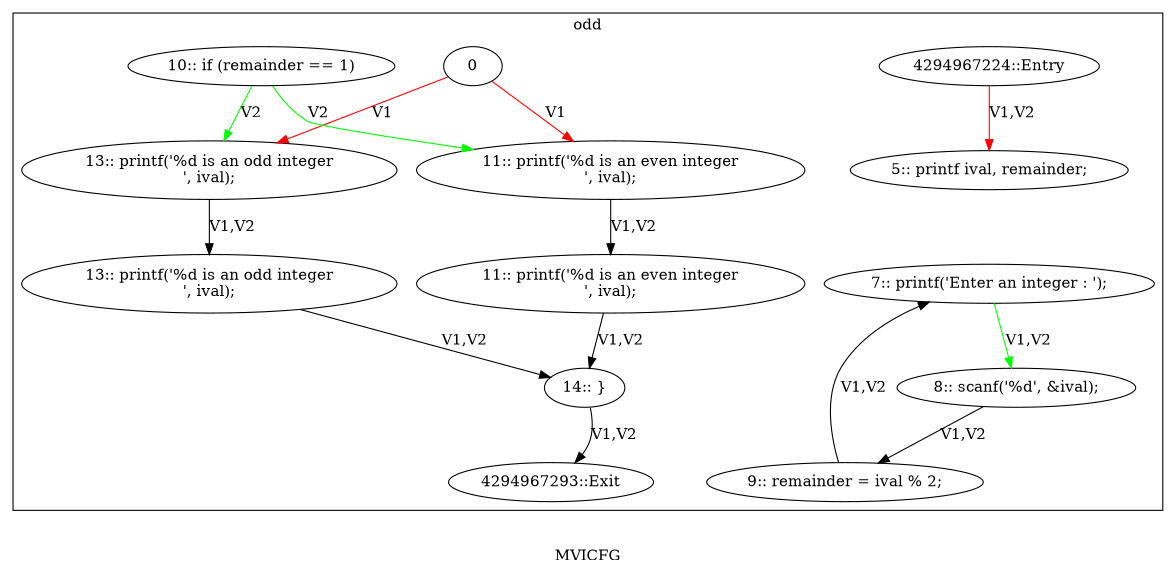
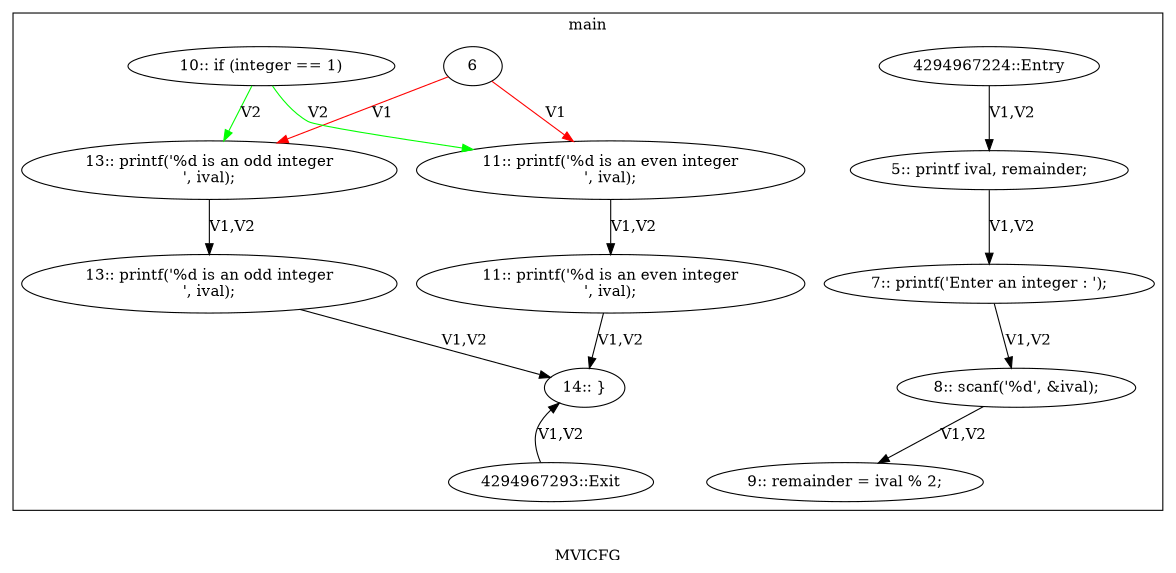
cluster "odd": label "odd" -> "main"
node "10:: if (remainder == 1)": label "10:: if (remainder == 1)" -> "10:: if (integer == 1)"
node "0": label "0" -> "6"
edge "4294967224::Entry" -> "5:: printf ival, remainder;": color red -> black
edge "7:: printf('Enter an integer : ');" -> "8:: scanf('%d', &ival);": color green -> black
edge "9:: remainder = ival % 2;" -> "7:: printf('Enter an integer : ');": now "5:: printf ival, remainder;" -> "7:: printf('Enter an integer : ');"
edge "14:: }" -> "4294967293::Exit": reversed
